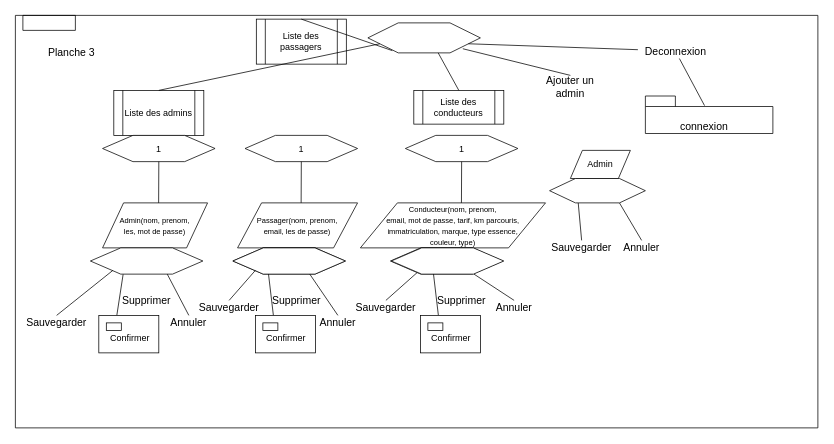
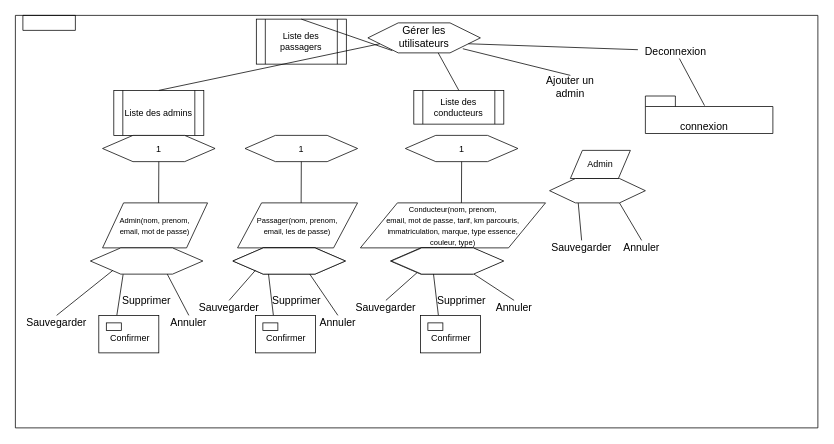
node "Gérer les utilisateurs": added
node "Planche 3": removed
node "Admin(nom, prenom, les, mot de passe)": label "Admin(nom, prenom, les, mot de passe)" -> "Admin(nom, prenom, email, mot de passe)"
